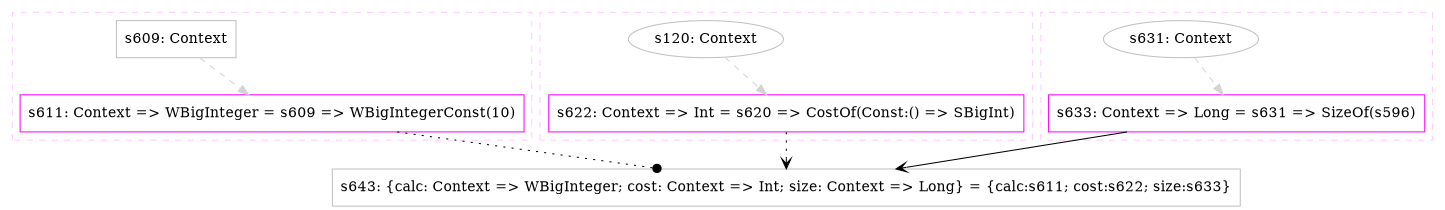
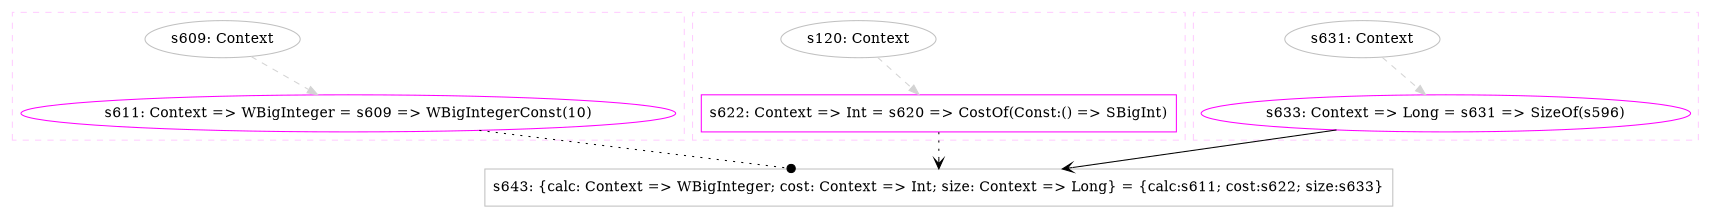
node "s609: Context": shape box -> ellipse
node "s611: Context => WBigInteger = s609 => WBigIntegerConst(10)": shape box -> ellipse
node "s633: Context => Long = s631 => SizeOf(s596)": shape box -> ellipse
